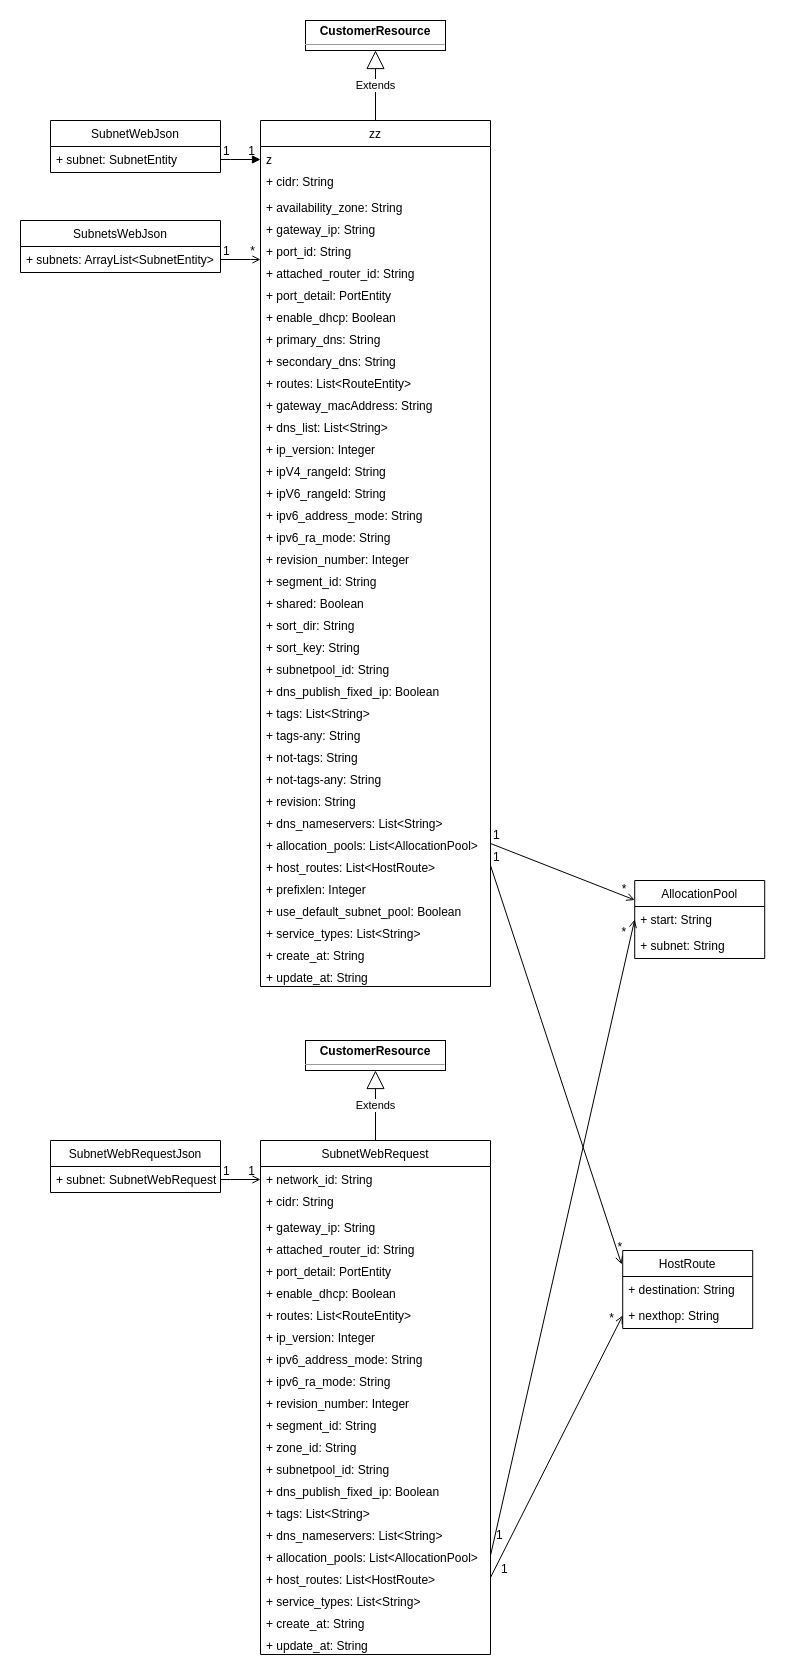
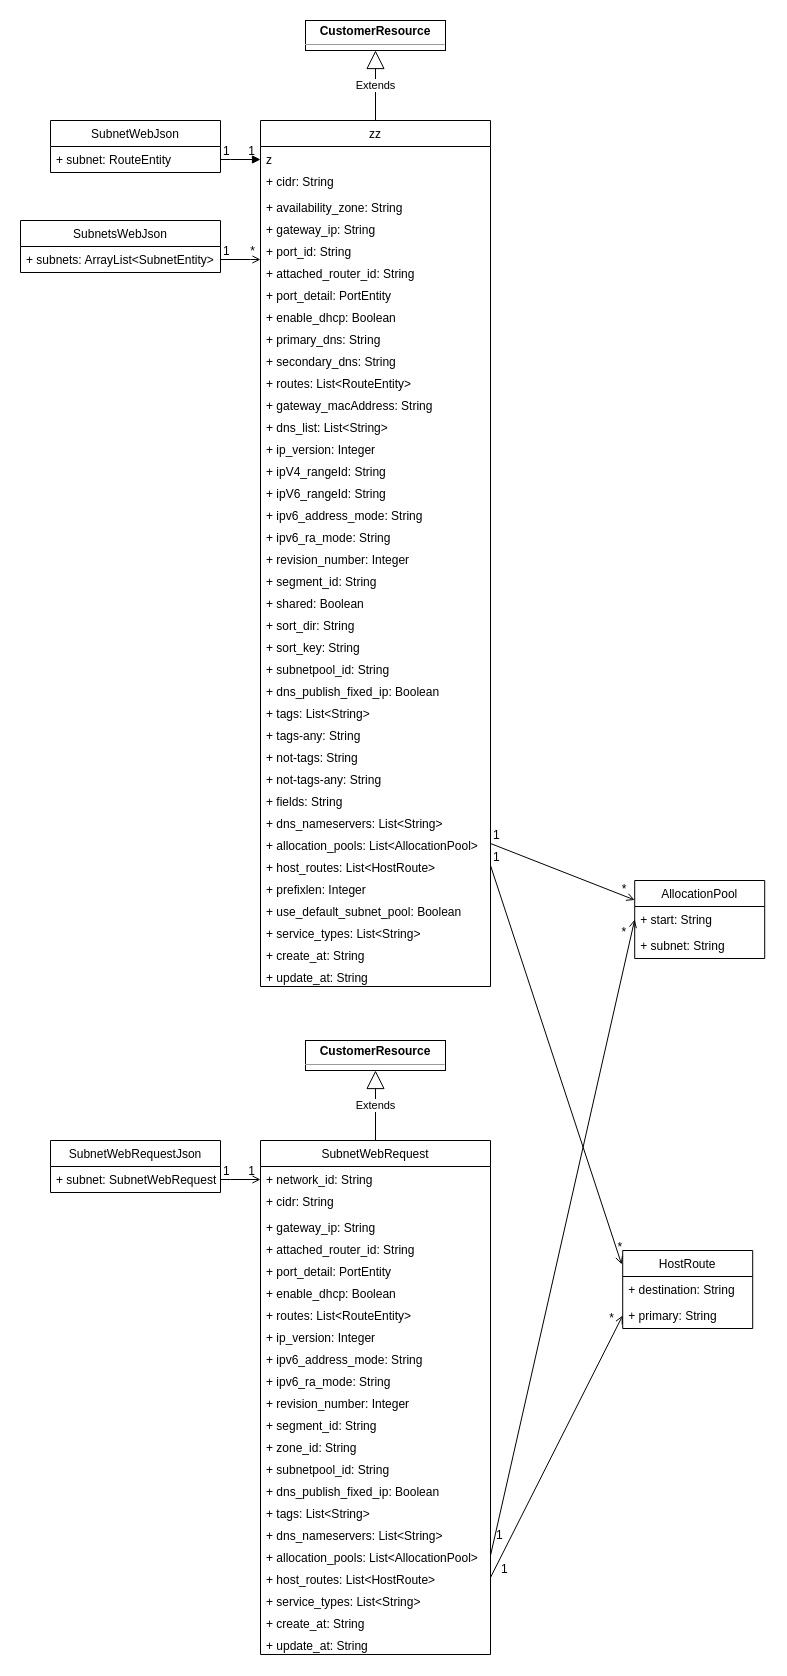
node "+ subnet: SubnetEntity": label "+ subnet: SubnetEntity" -> "+ subnet: RouteEntity"
node "+ revision: String": label "+ revision: String" -> "+ fields: String"
node "+ nexthop: String": label "+ nexthop: String" -> "+ primary: String"
